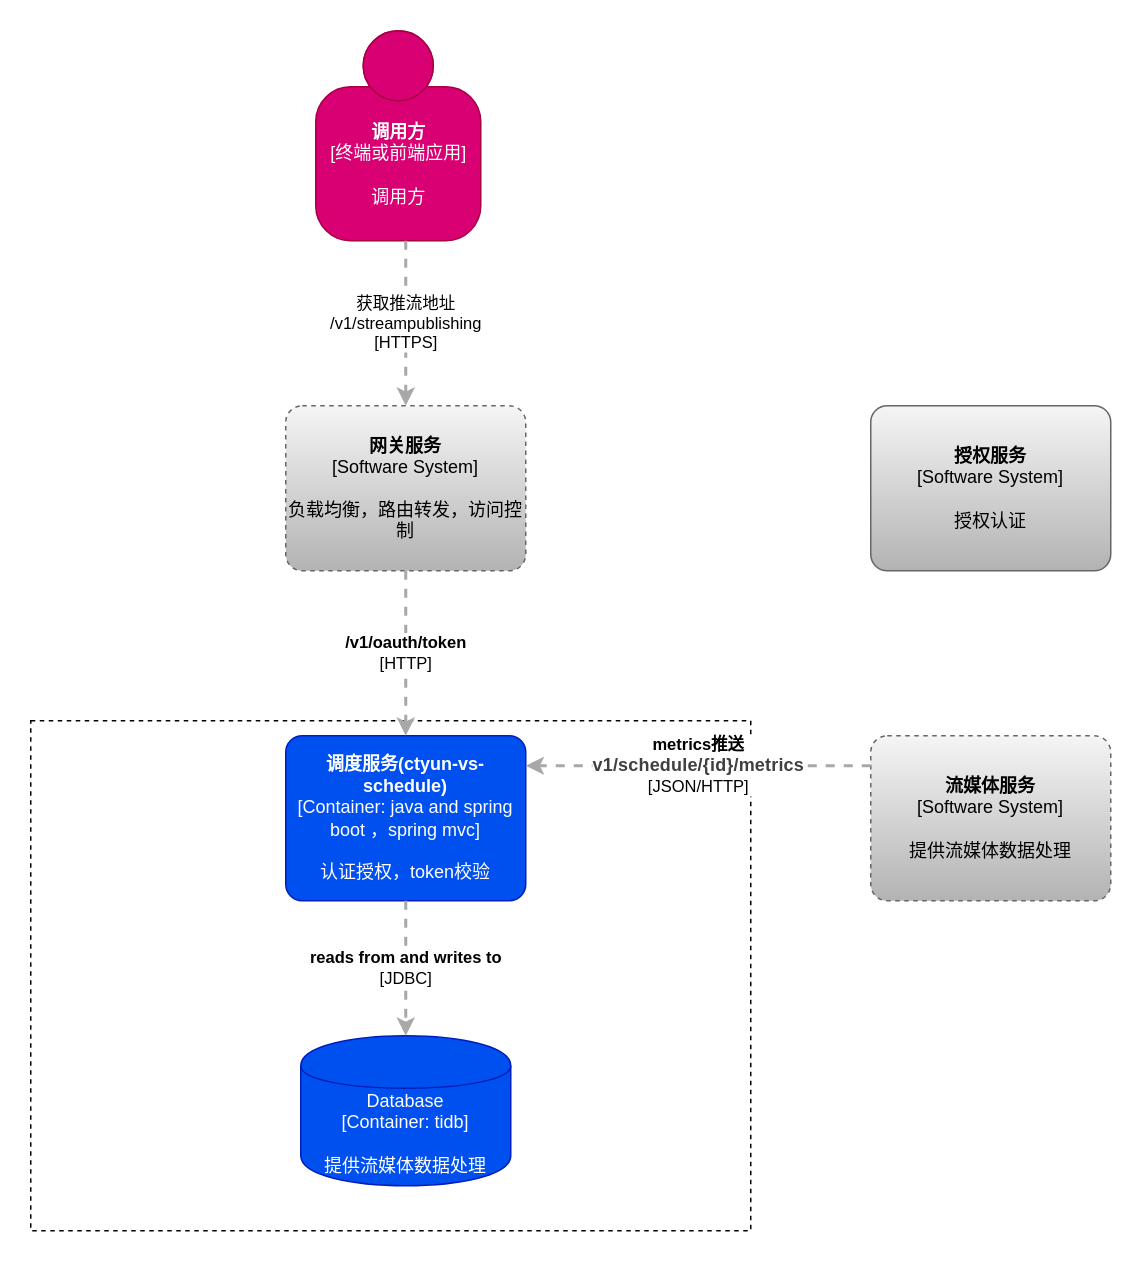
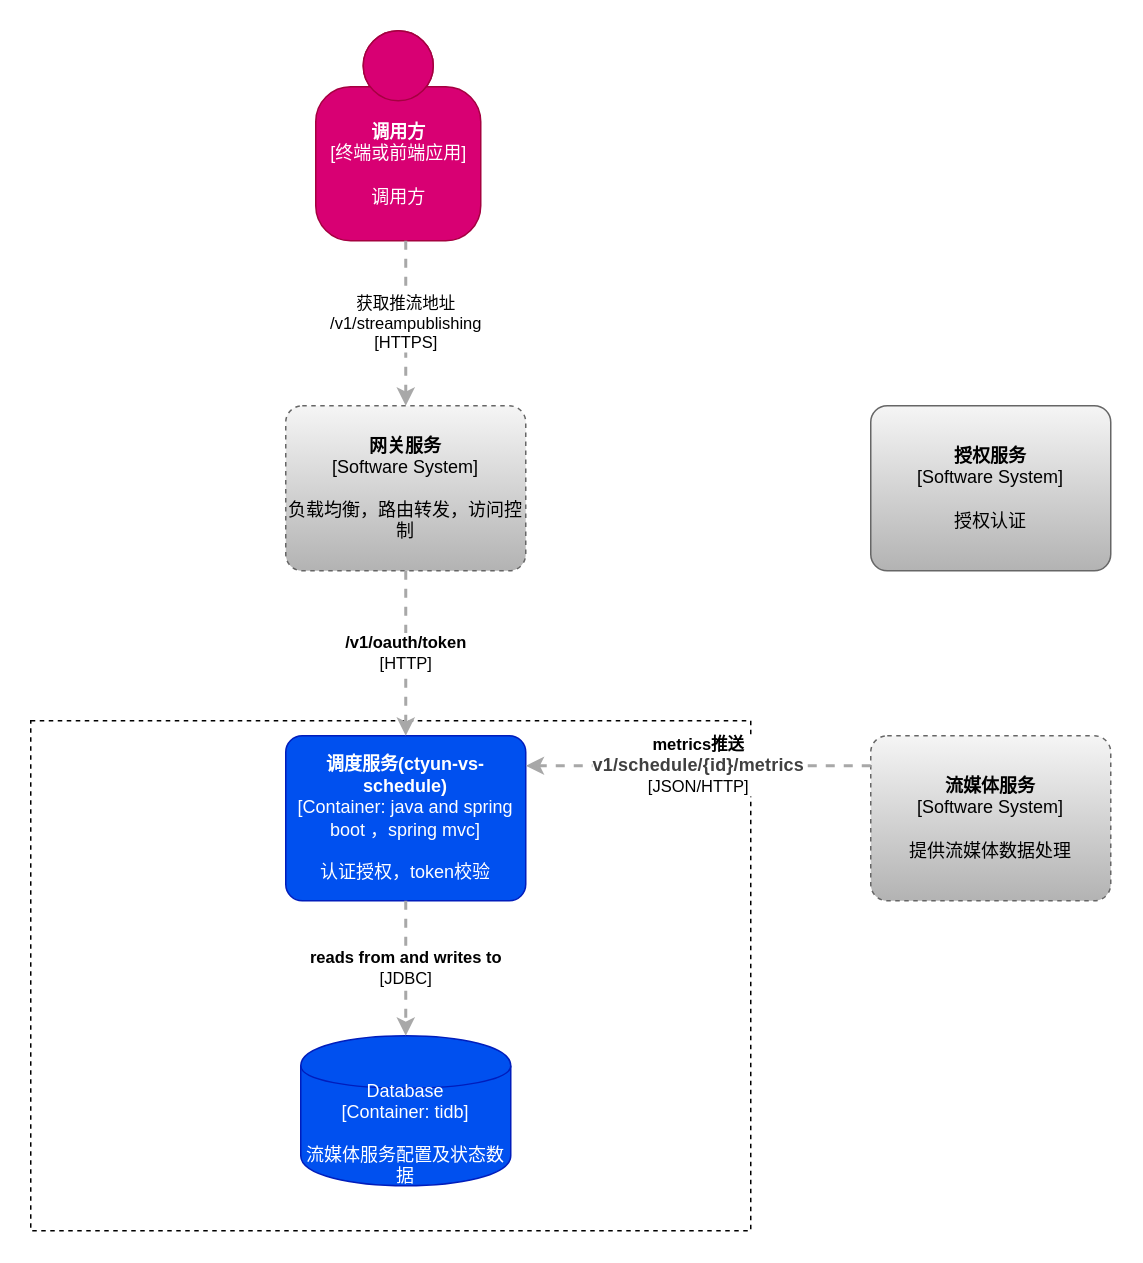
node "Database [Container: tidb] 提供流媒体数据处理": label "Database [Container: tidb] 提供流媒体数据处理" -> "Database [Container: tidb] 流媒体服务配置及状态数据"
